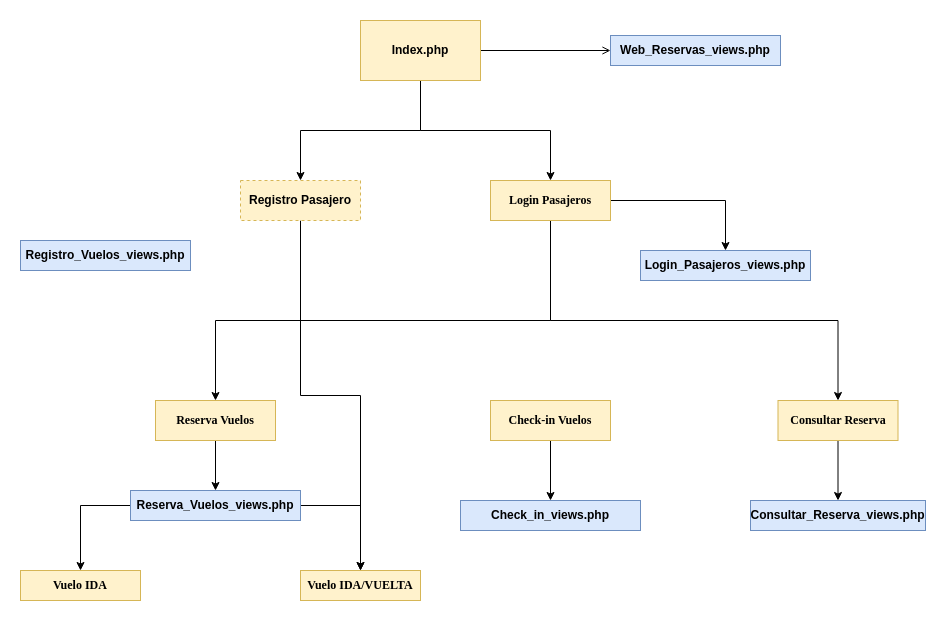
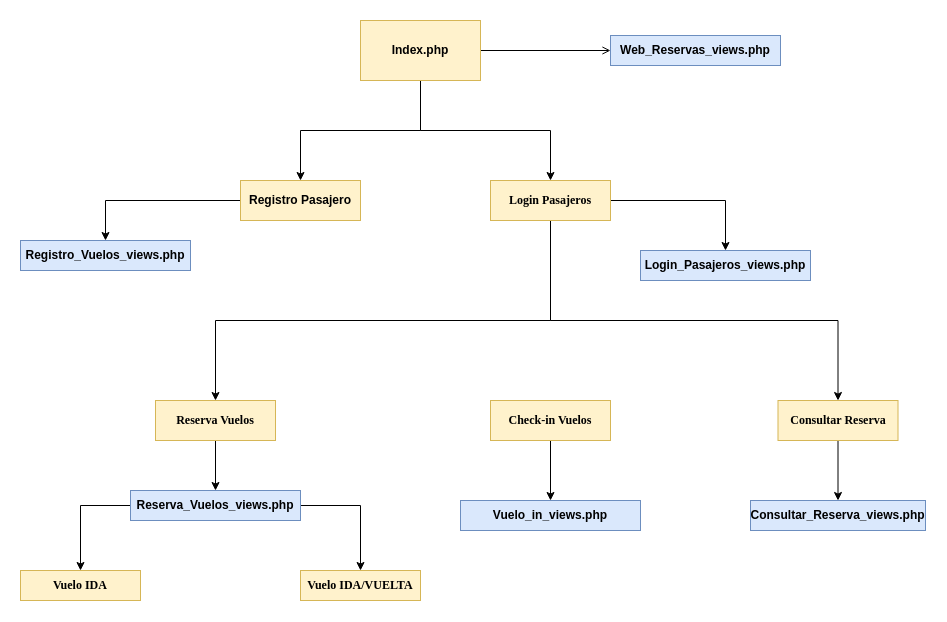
node "Registro Pasajero": style dashed -> solid
edge "Registro Pasajero" -> "Vuelo IDA/VUELTA": now "Registro Pasajero" -> "Registro_Vuelos_views.php"
node "Check_in_views.php": label "Check_in_views.php" -> "Vuelo_in_views.php"
